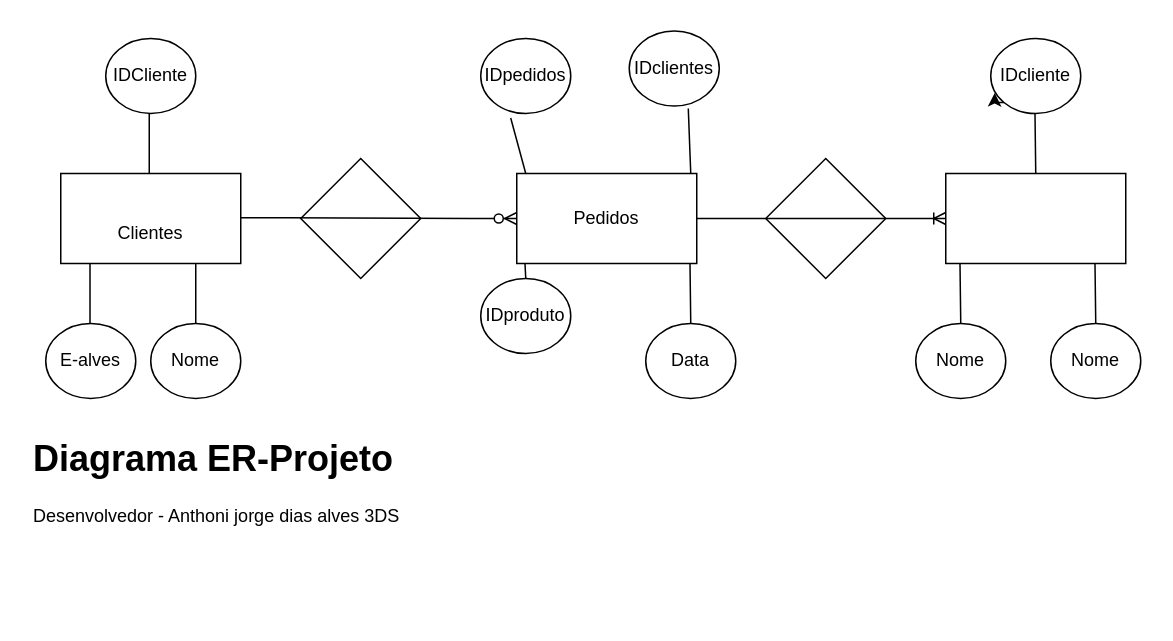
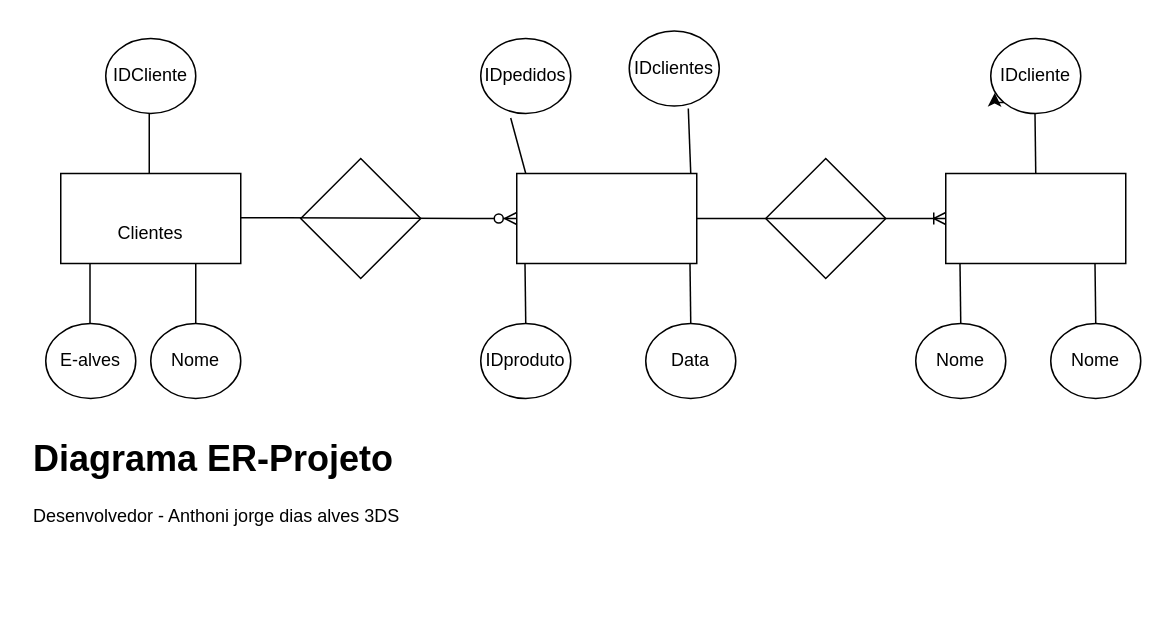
node "Pedidos": removed
node "IDproduto": moved (526, 316) -> (526, 361)
